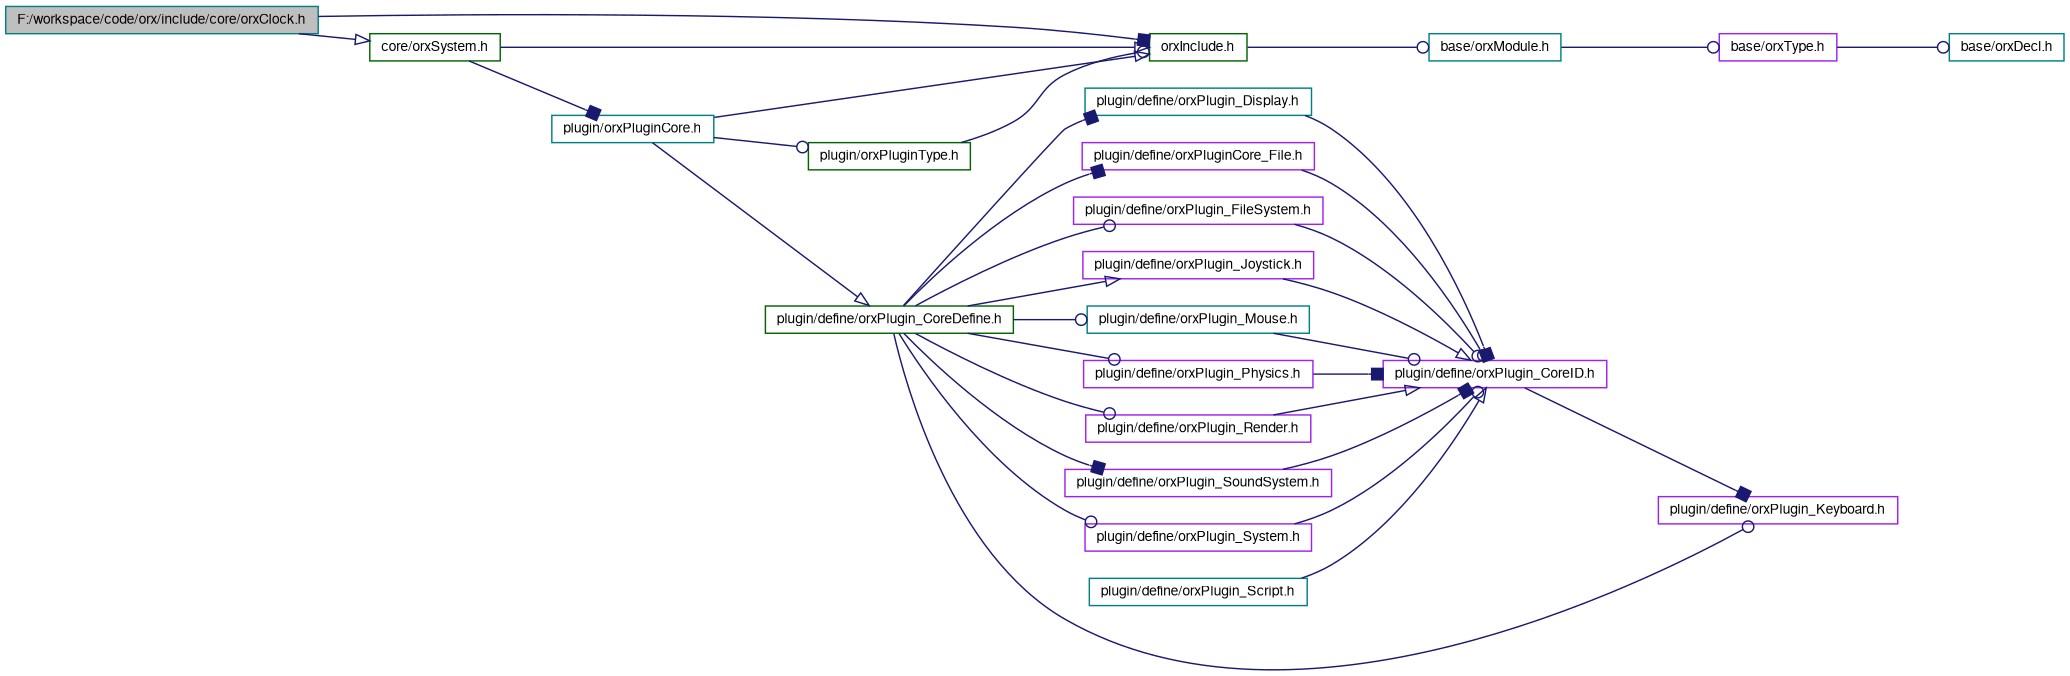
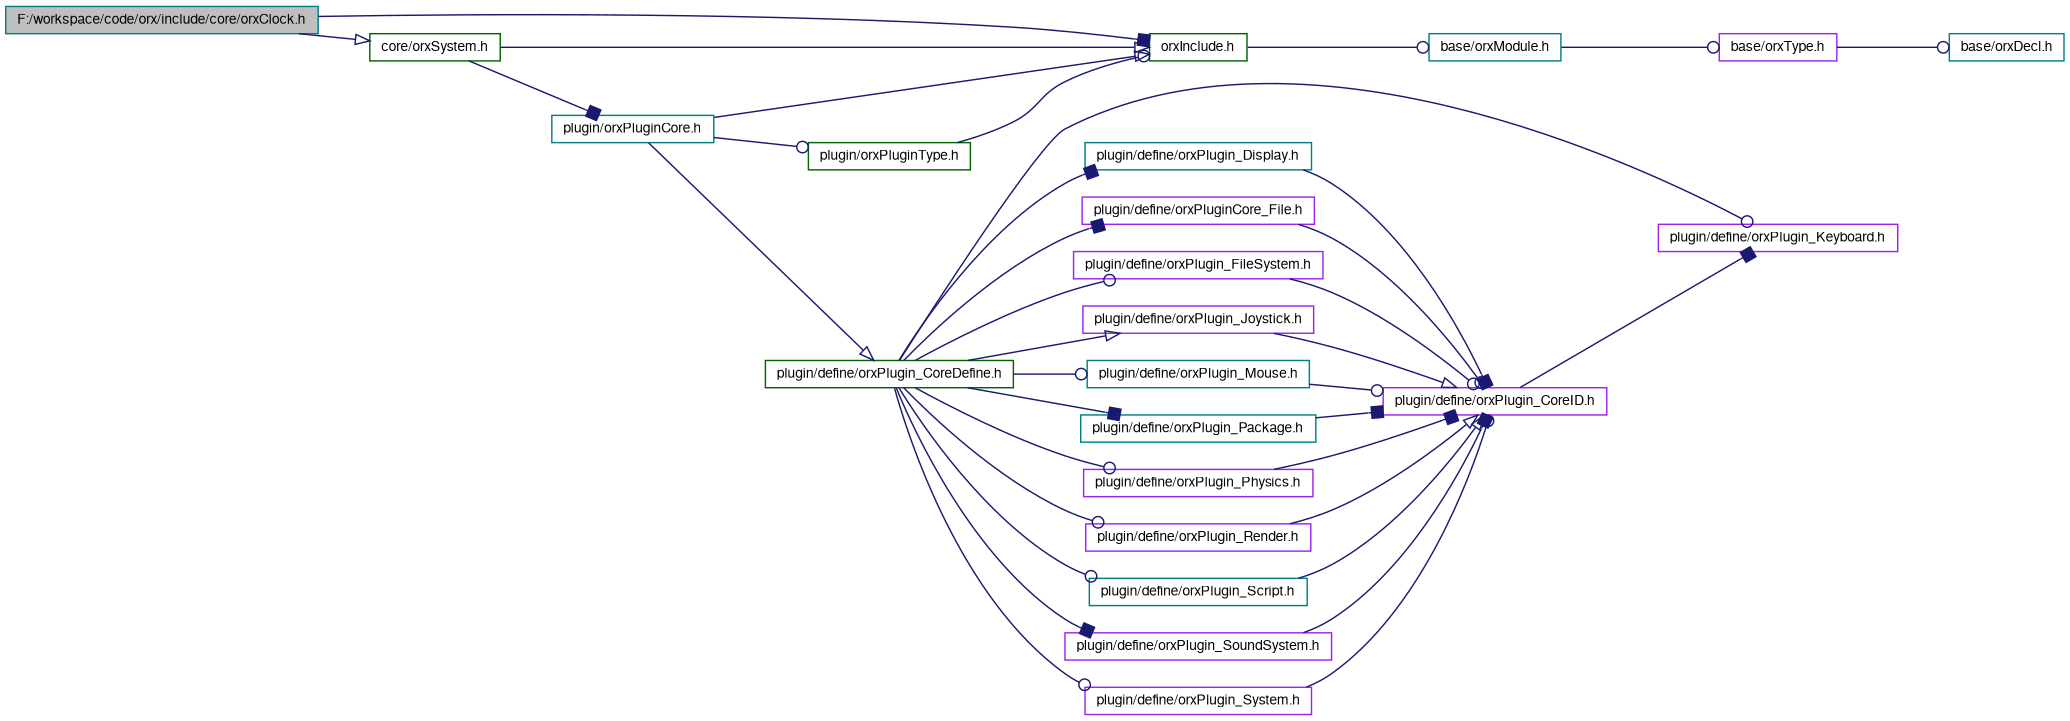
node "plugin/define/orxPlugin_Package.h": added
edge "plugin/define/orxPlugin_CoreDefine.h" -> "plugin/define/orxPlugin_Script.h": added
